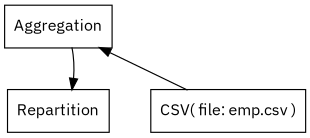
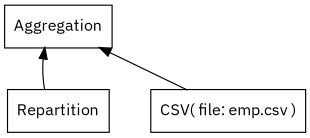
edge "Aggregation" -> "Repartition": reversed
